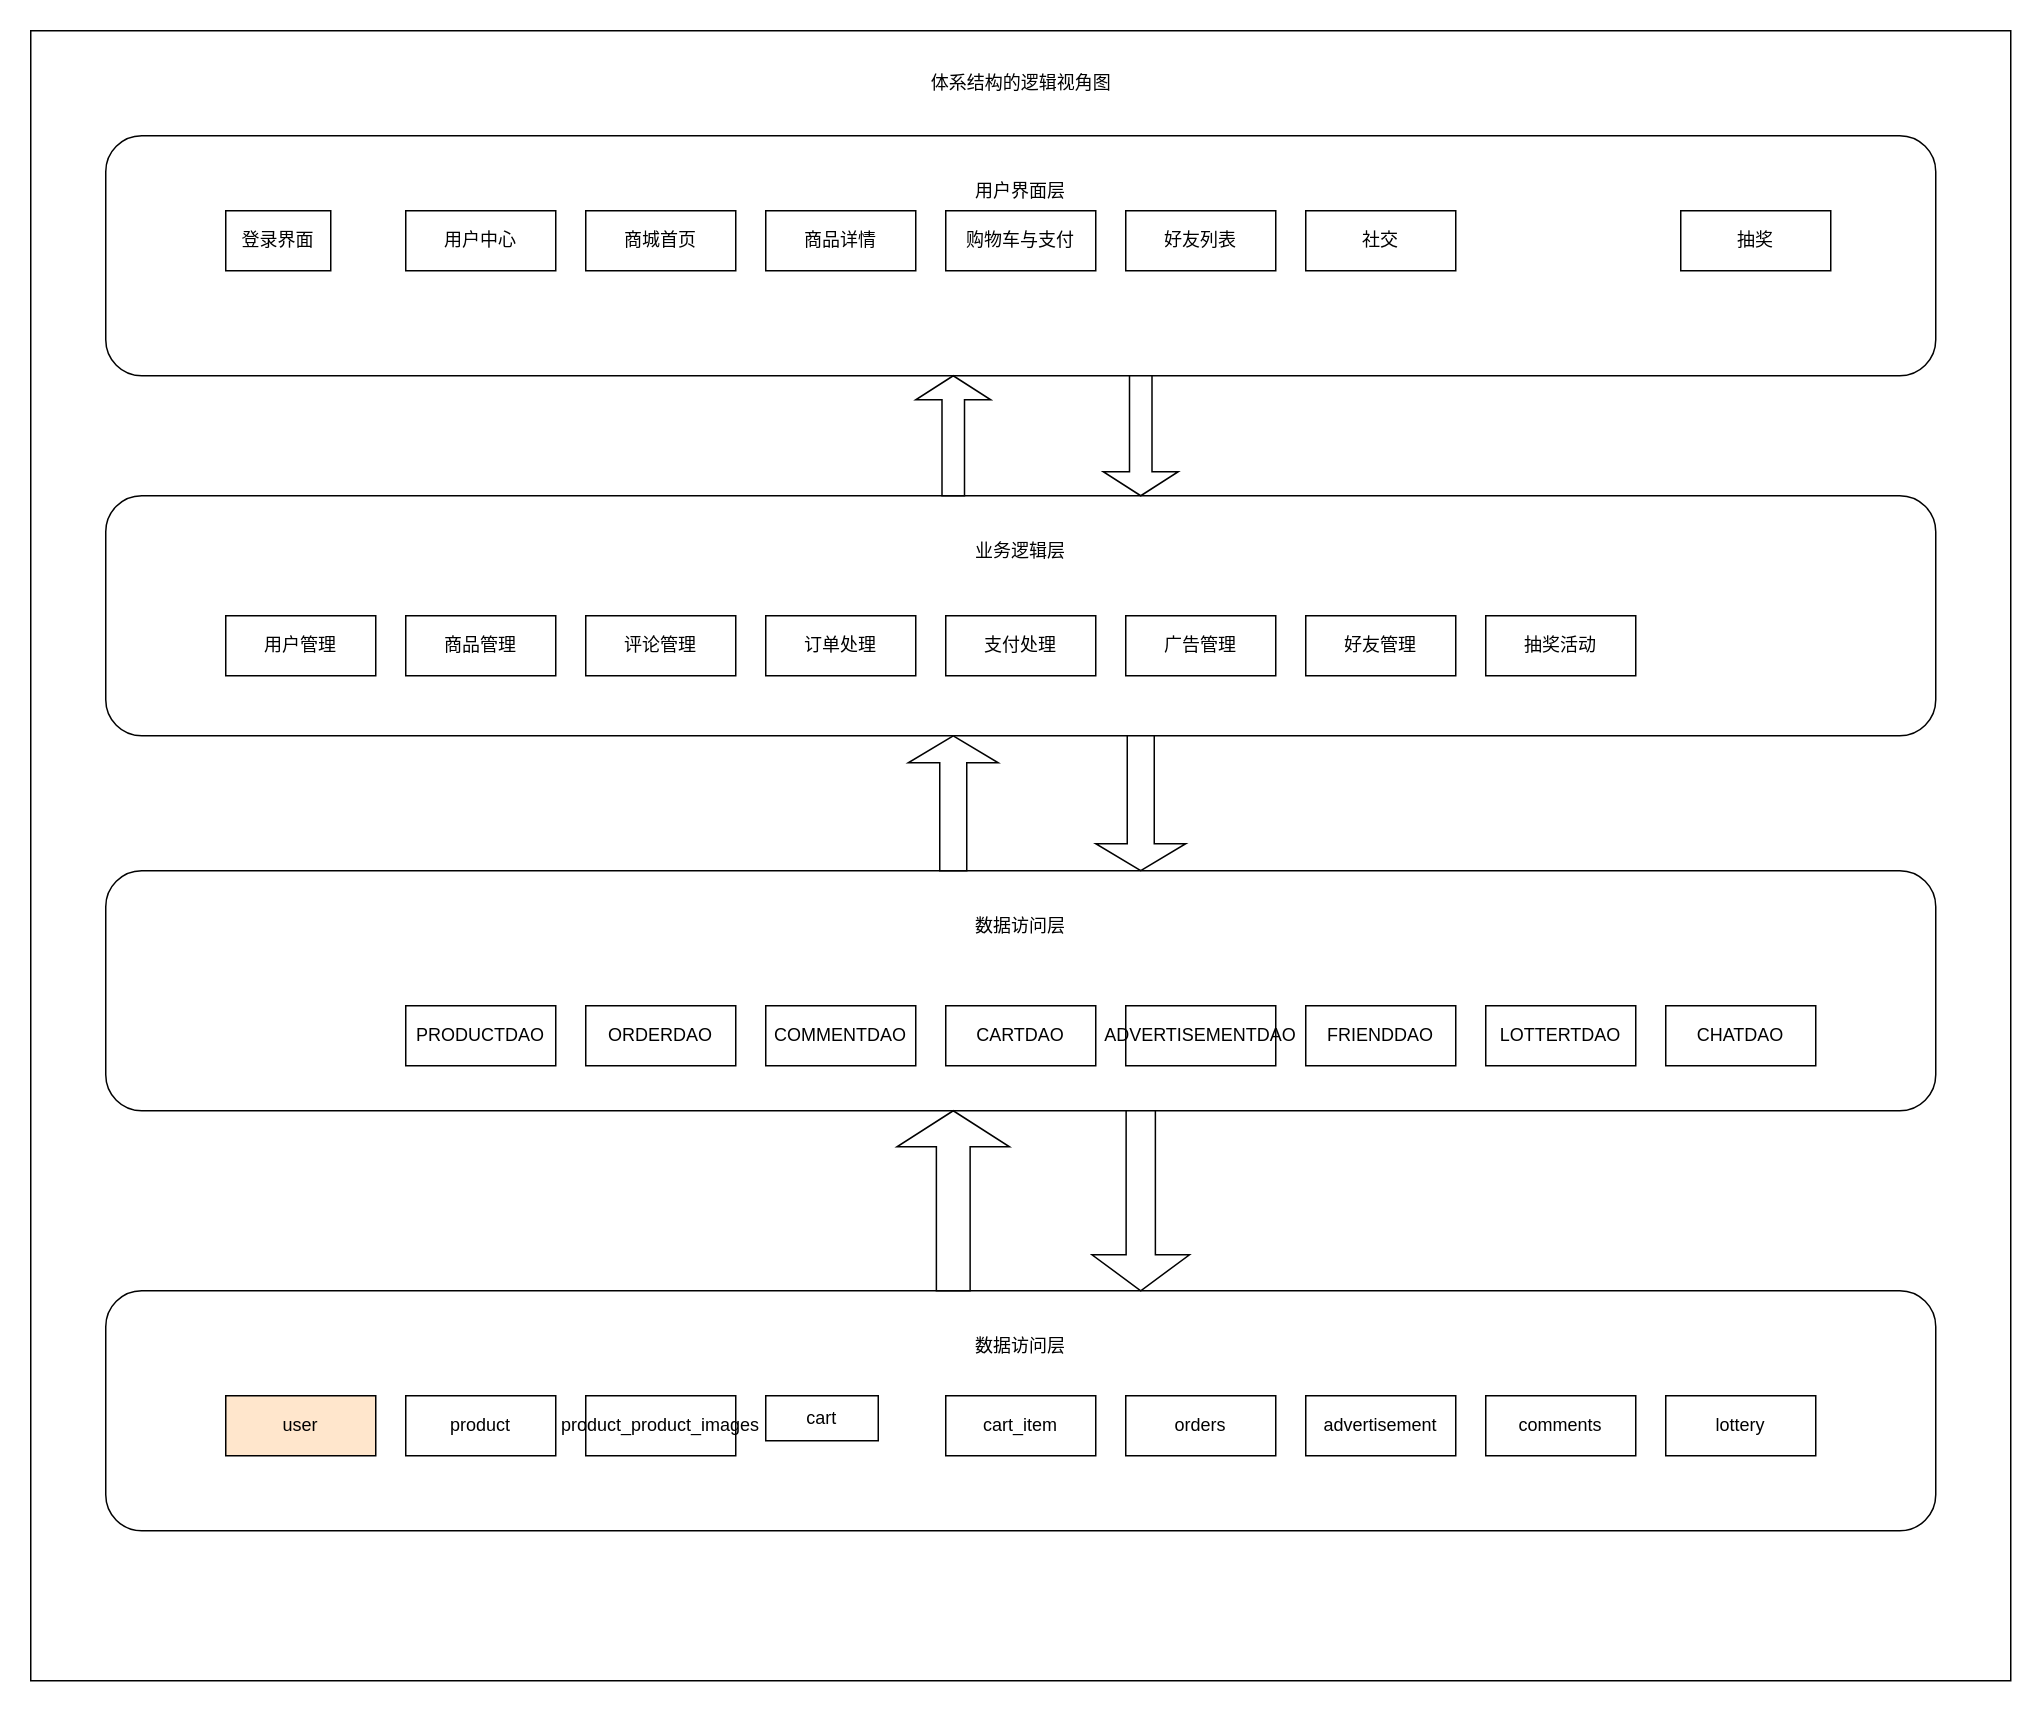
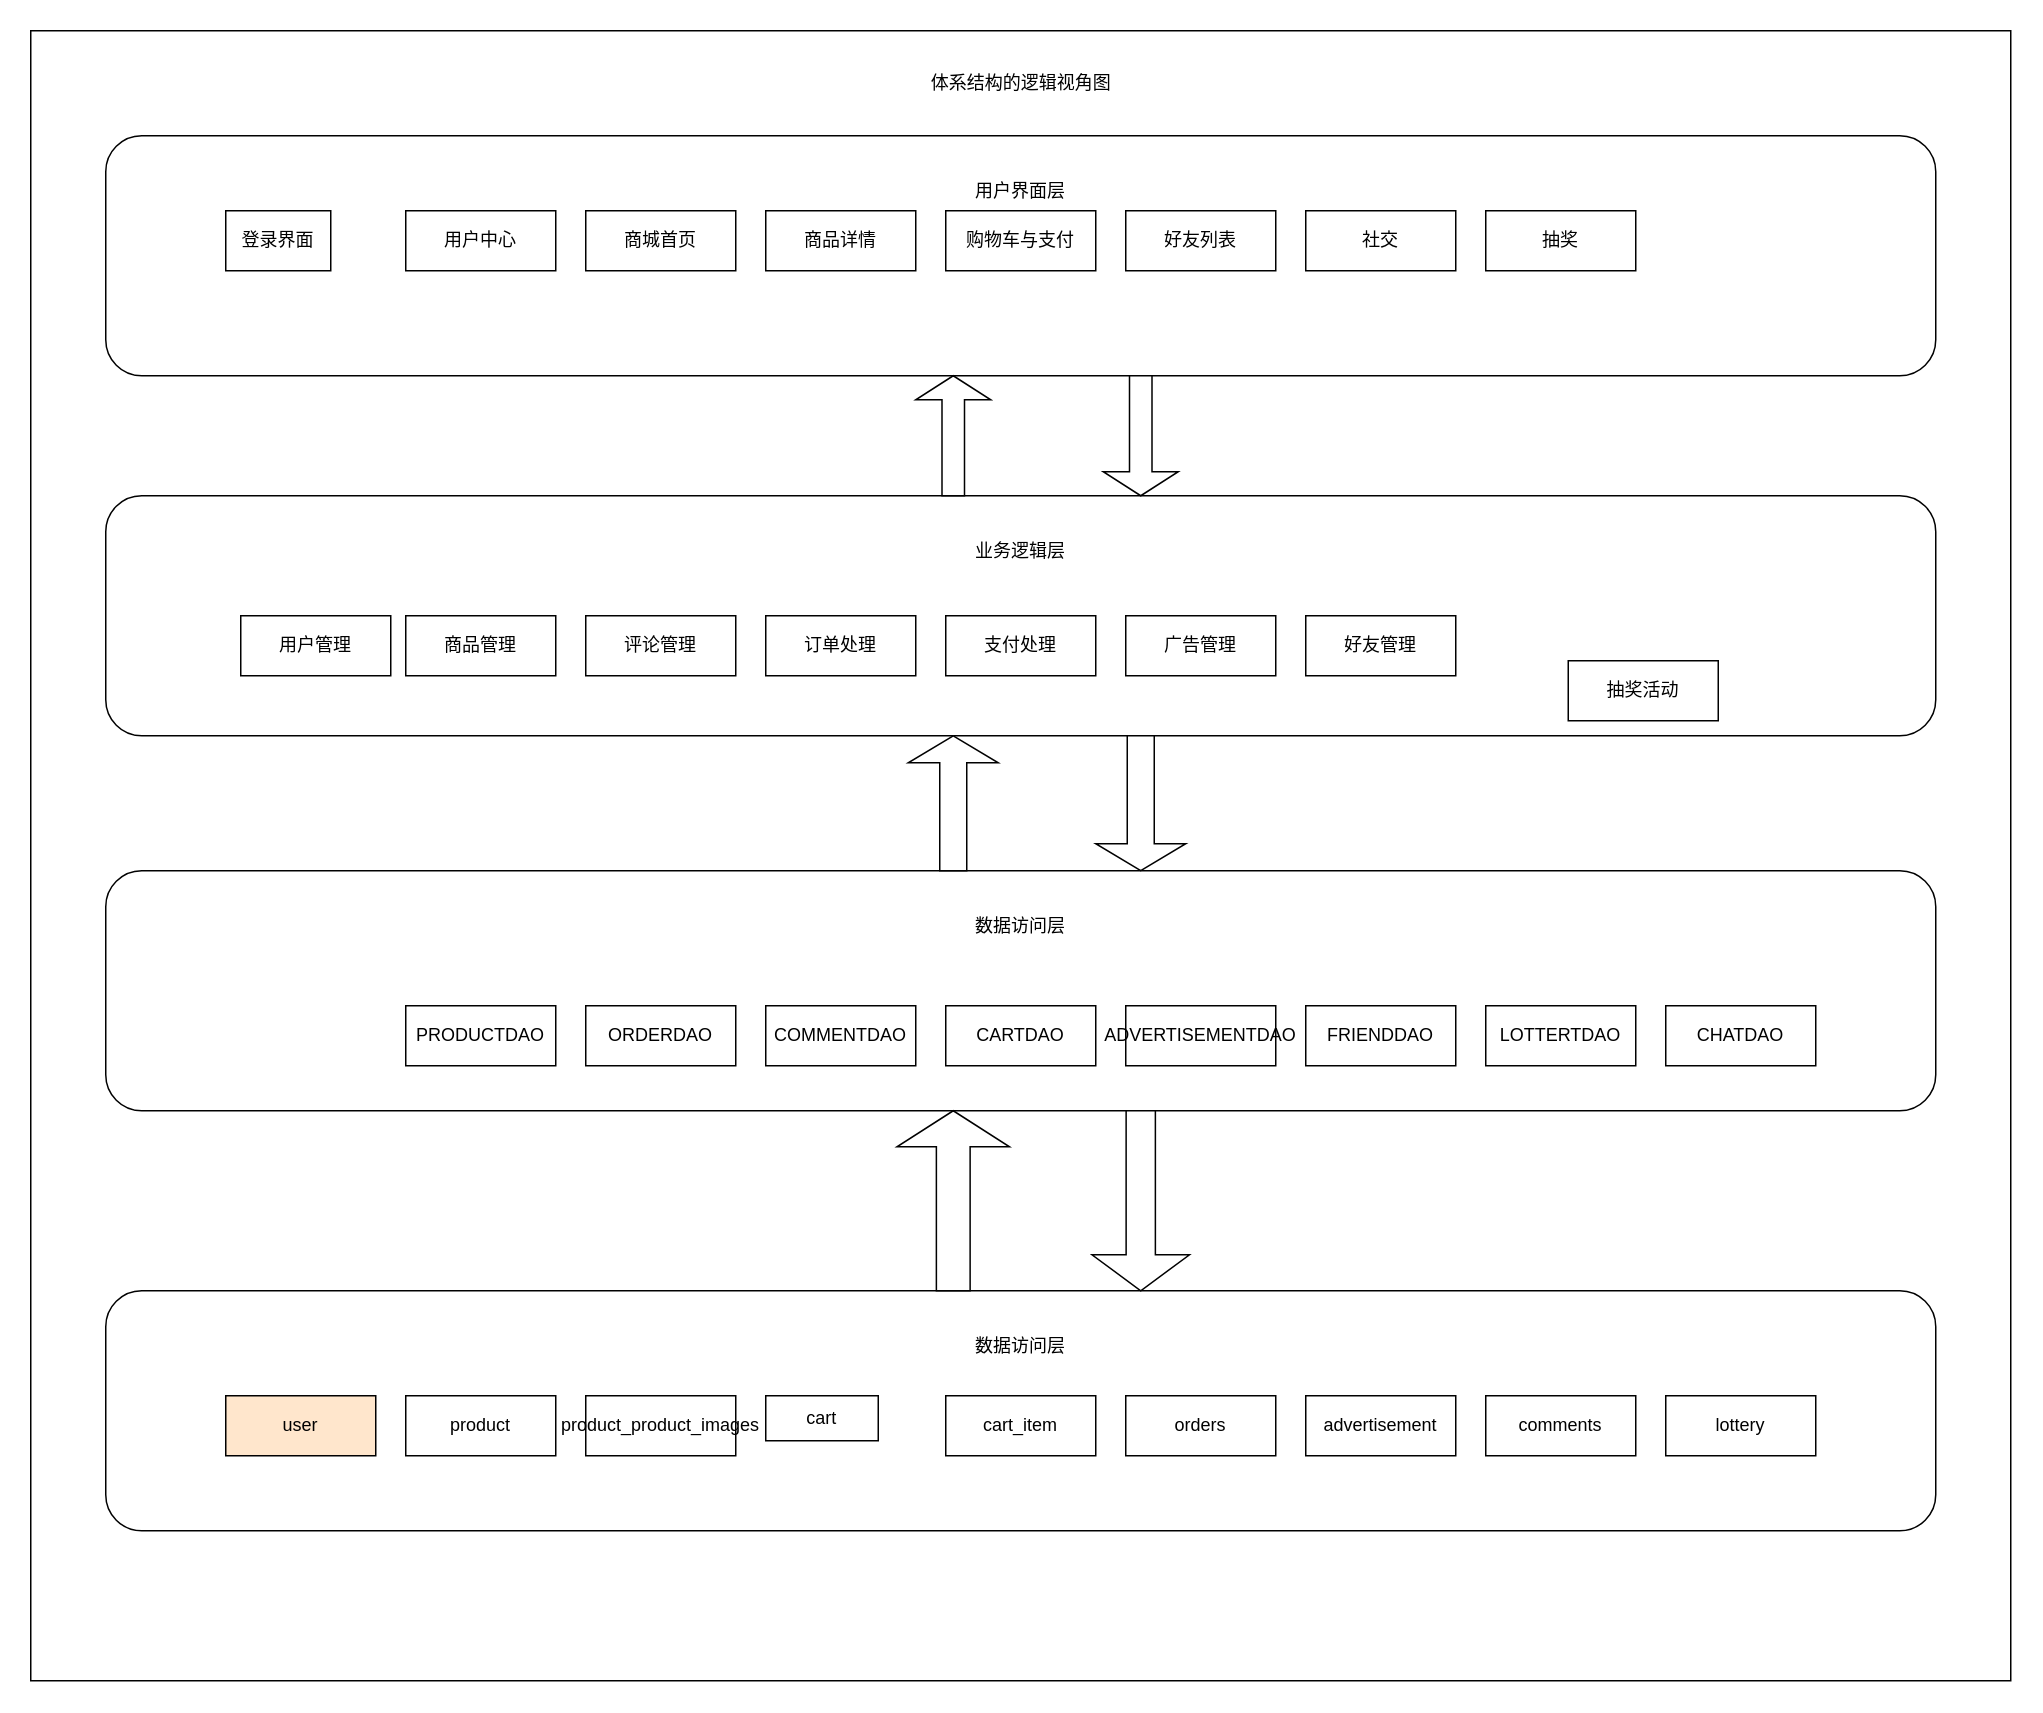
node "抽奖": moved (1756, 241) -> (1561, 241)
node "用户管理": moved (301, 646) -> (316, 646)
node "抽奖活动": moved (1561, 646) -> (1643, 691)
